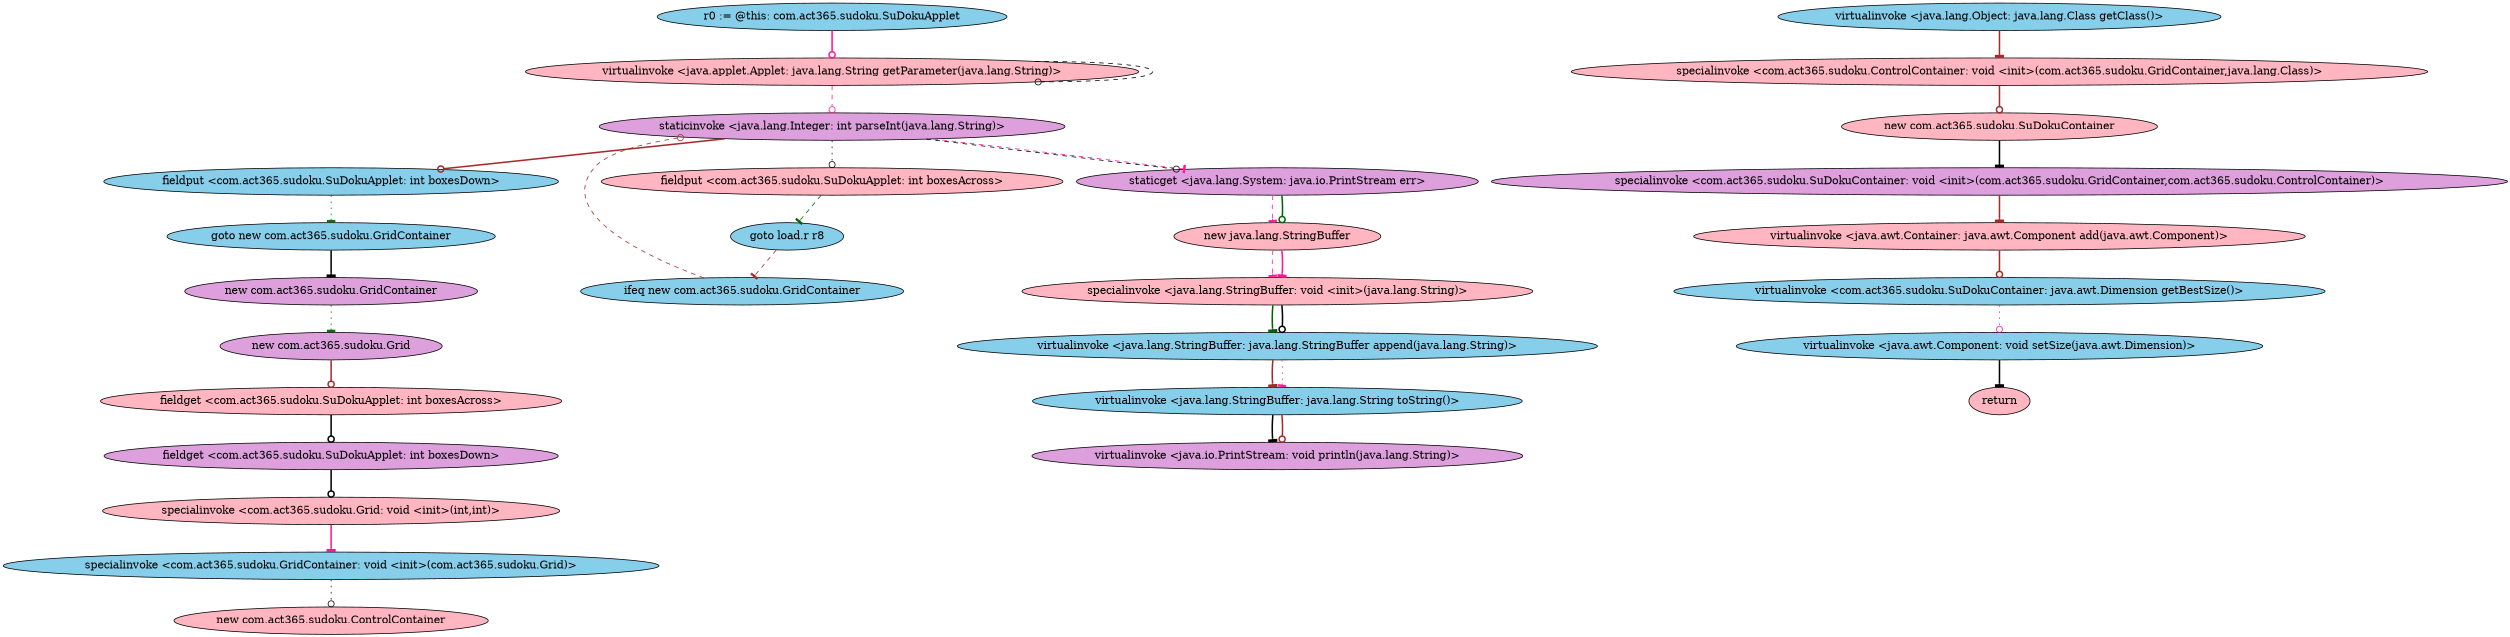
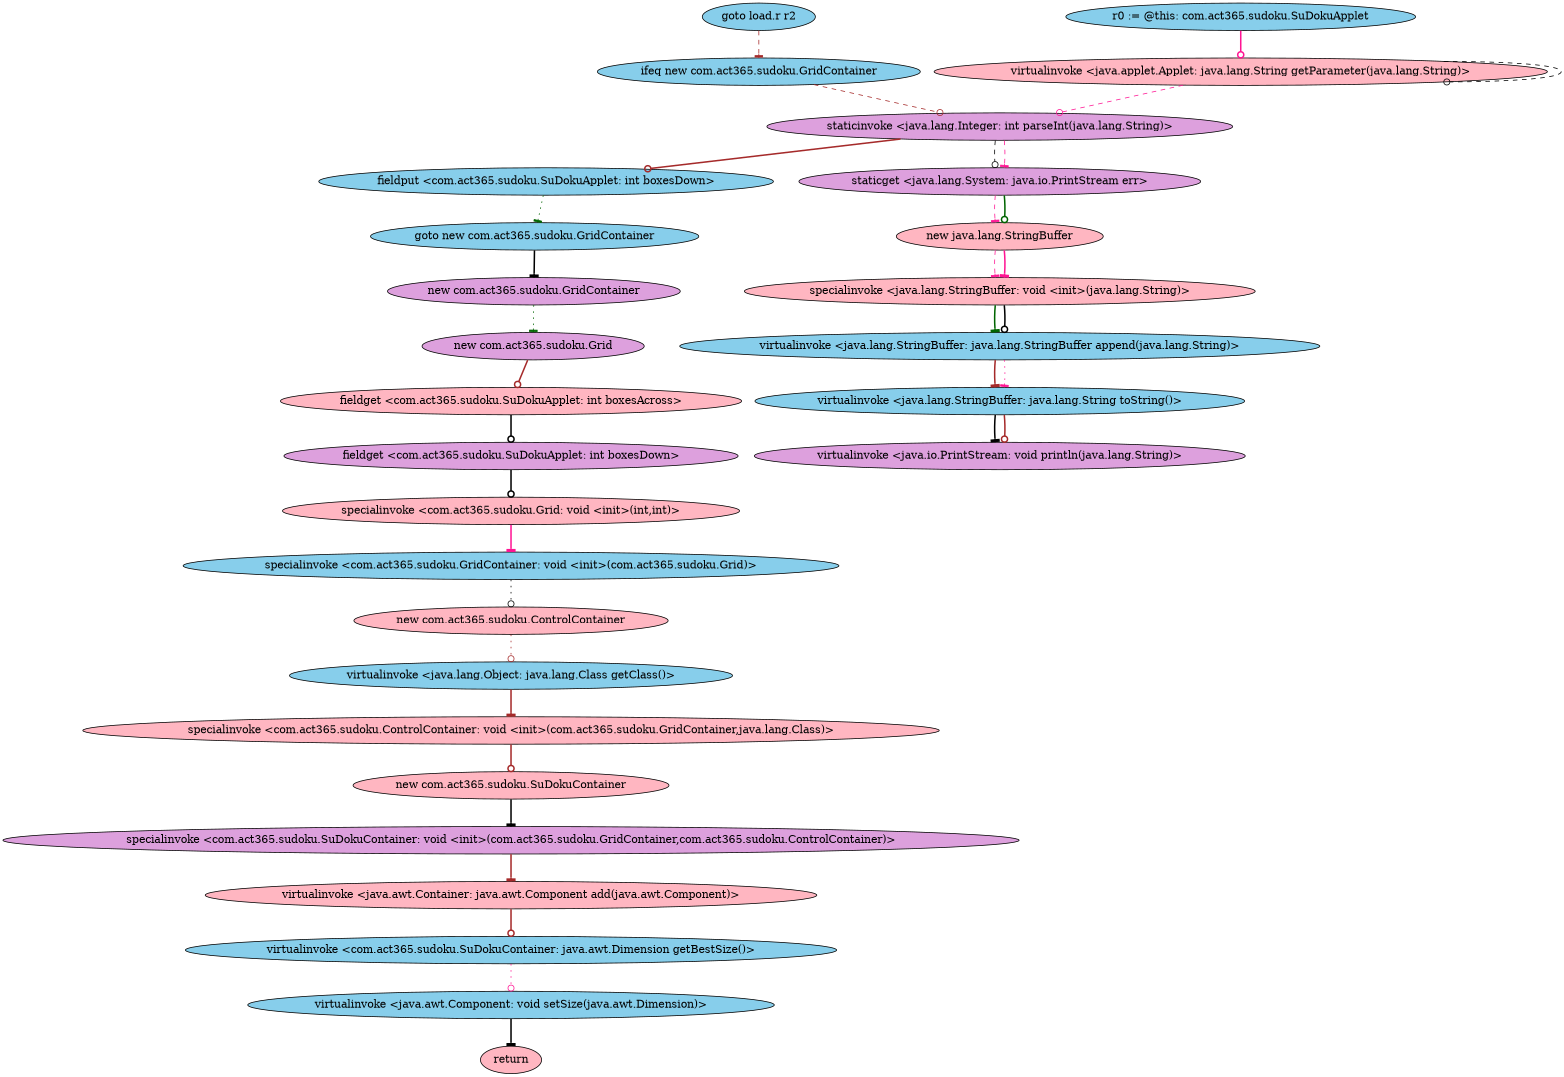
node "fieldput <com.act365.sudoku.SuDokuApplet: int boxesAcross>": removed
node "goto load.r r8": label "goto load.r r8" -> "goto load.r r2"
edge "new com.act365.sudoku.ControlContainer" -> "virtualinvoke <java.lang.Object: java.lang.Class getClass()>": added
